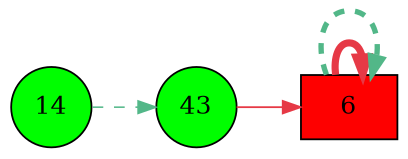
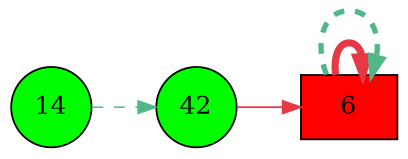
node "43": label "43" -> "42"
